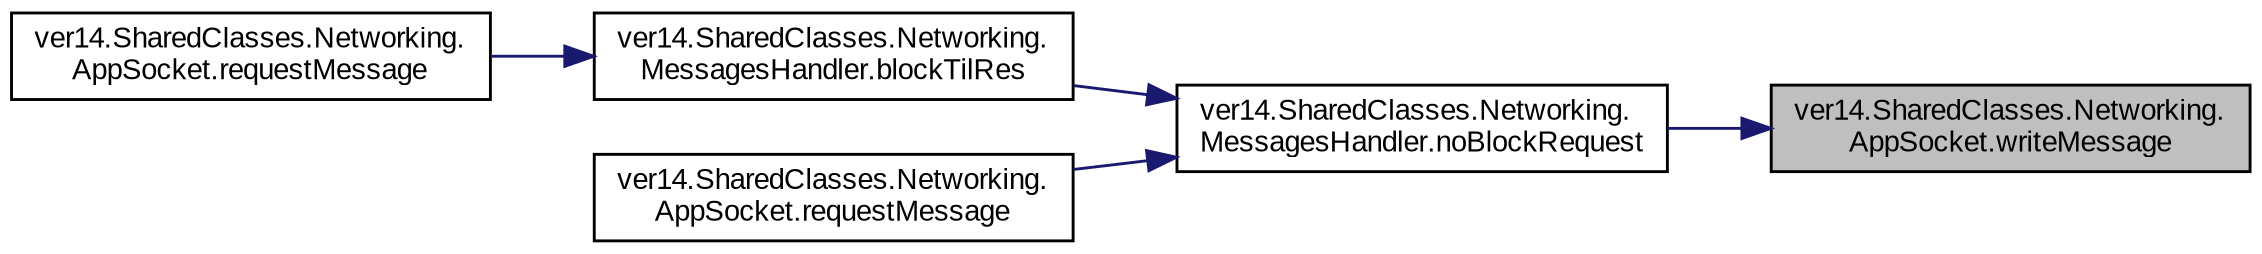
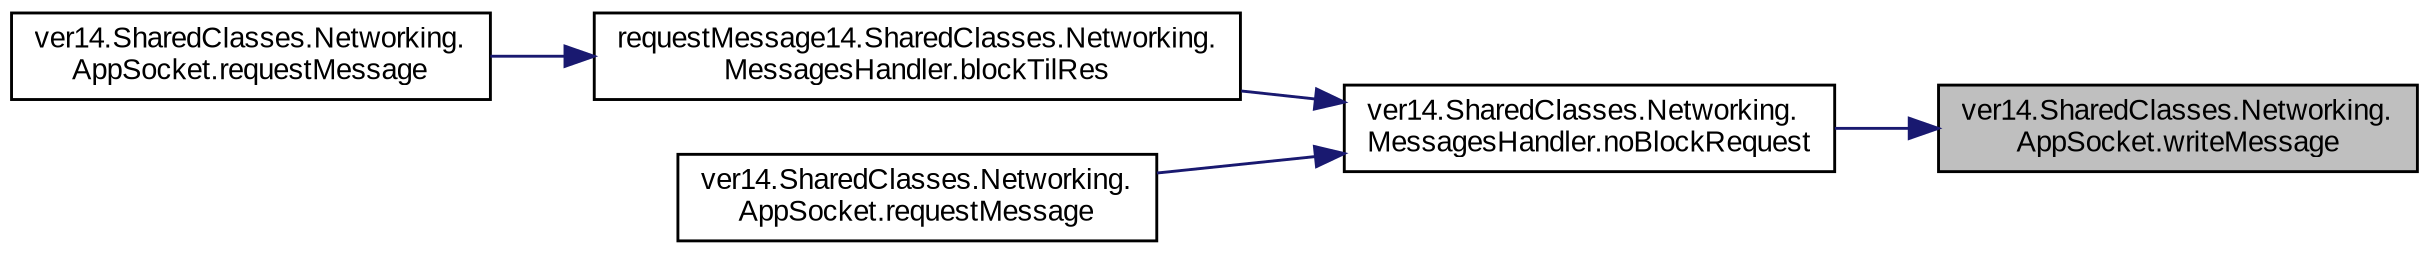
node "ver14.SharedClasses.Networking. MessagesHandler.blockTilRes": label "ver14.SharedClasses.Networking. MessagesHandler.blockTilRes" -> "requestMessage14.SharedClasses.Networking. MessagesHandler.blockTilRes"
